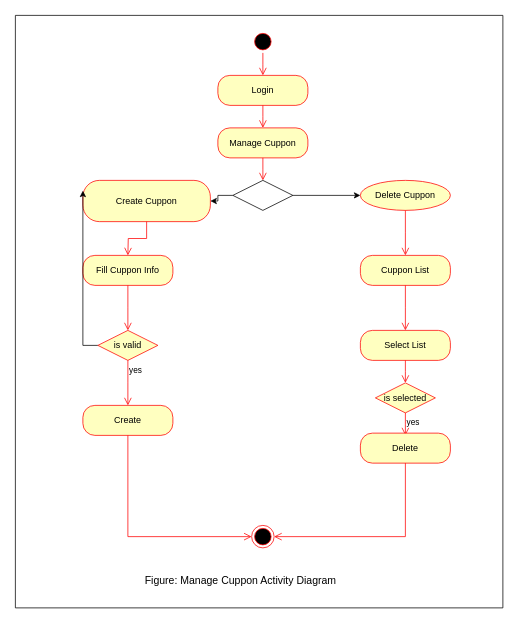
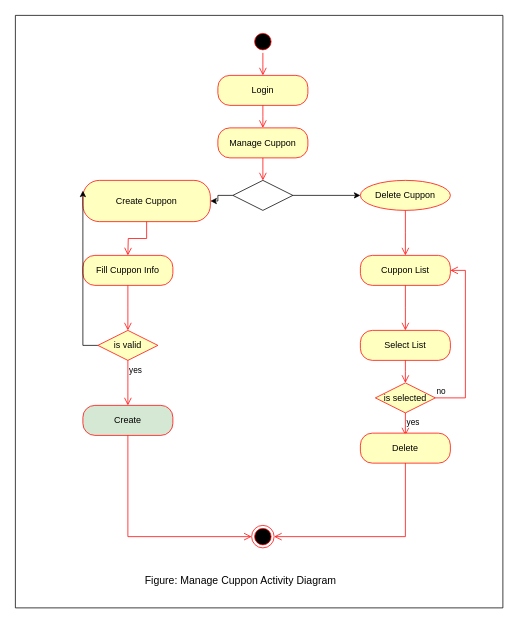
edge "is selected" -> "Cuppon List": added, label "no"
node "Create": fillcolor #ffffc0 -> #d5e8d4
